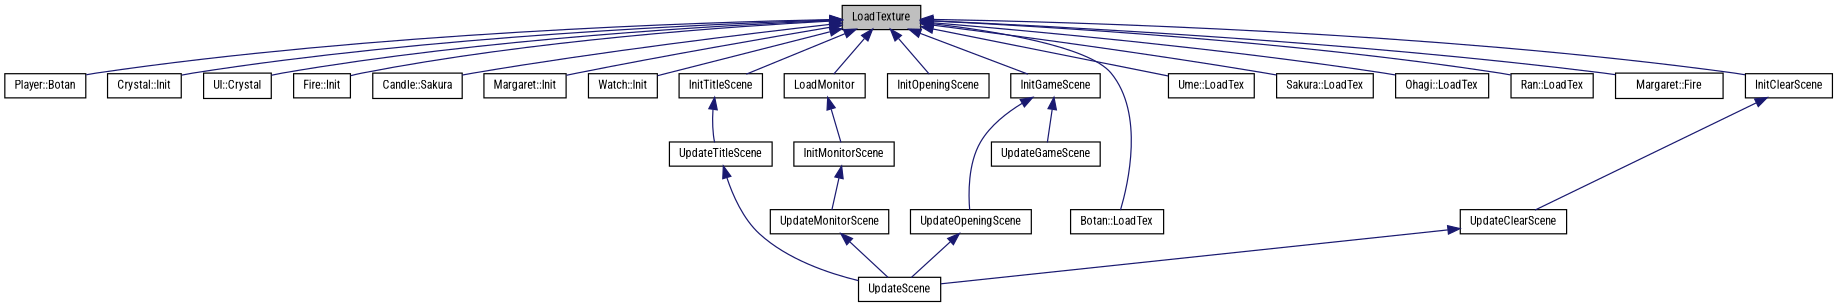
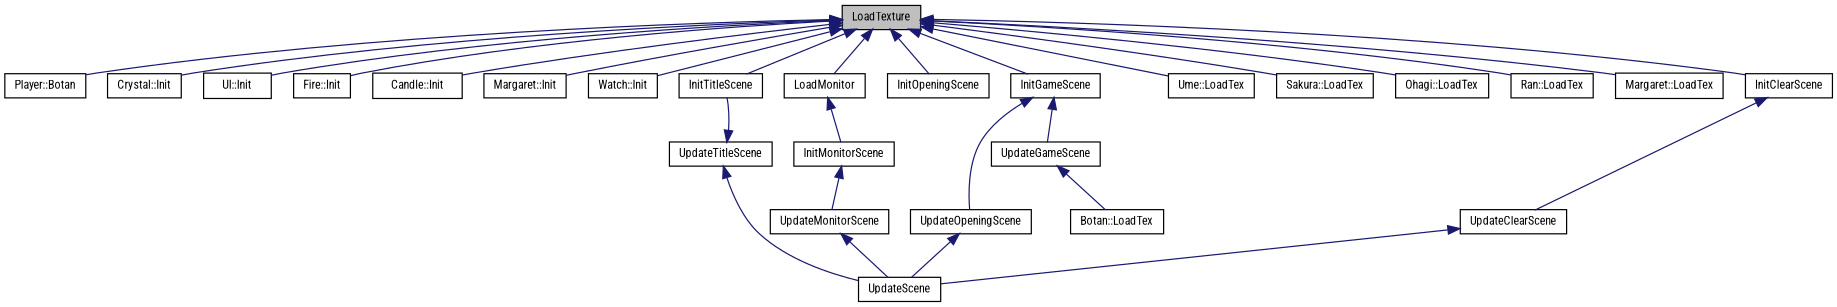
edge "Botan::LoadTex" -> "LoadTexture": now "Botan::LoadTex" -> "UpdateGameScene"
node "UI::Crystal": label "UI::Crystal" -> "UI::Init"
node "Candle::Sakura": label "Candle::Sakura" -> "Candle::Init"
node "Margaret::Fire": label "Margaret::Fire" -> "Margaret::LoadTex"
edge "UpdateTitleScene" -> "InitTitleScene": reversed
